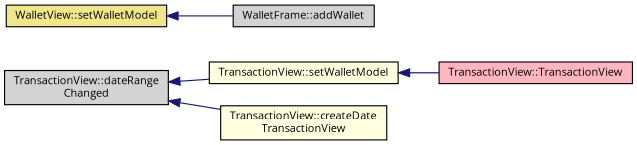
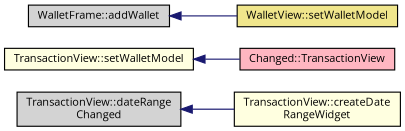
edge "WalletFrame::addWallet" -> "WalletView::setWalletModel": reversed
node "TransactionView::TransactionView": label "TransactionView::TransactionView" -> "Changed::TransactionView"
edge "TransactionView::setWalletModel" -> "TransactionView::dateRange Changed": removed
node "TransactionView::createDate TransactionView": label "TransactionView::createDate TransactionView" -> "TransactionView::createDate RangeWidget"
